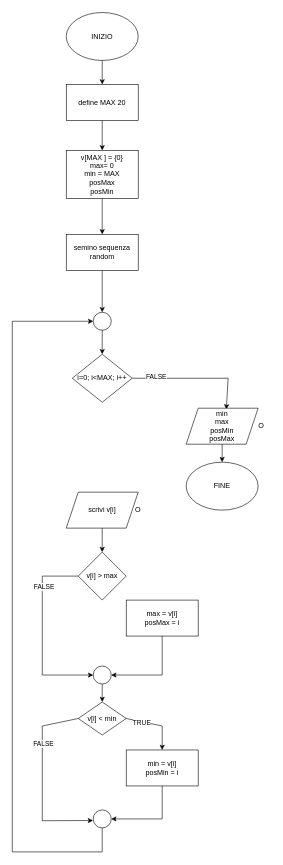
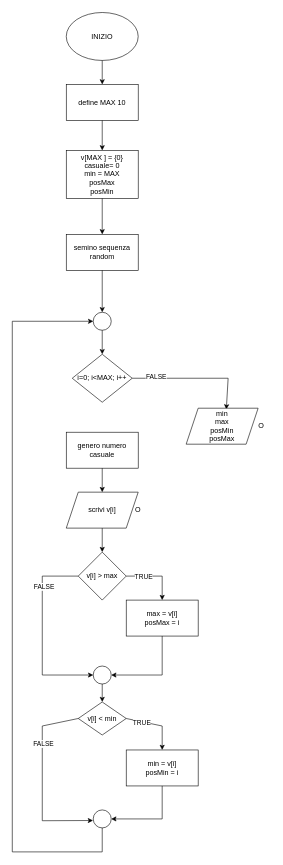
node "define MAX 20": label "define MAX 20" -> "define MAX 10"
node "v[MAX ] = {0} max= 0 min = MAX posMax posMin": label "v[MAX ] = {0} max= 0 min = MAX posMax posMin" -> "v[MAX ] = {0} casuale= 0 min = MAX posMax posMin"
node "genero numero casuale": added
edge "min max posMin posMax" -> "FINE": removed
edge "genero numero casuale" -> "scrivi v[i]": added
node "FINE": removed
edge "v[i] > max" -> "max = v[i] posMax = i": added, label "TRUE"
